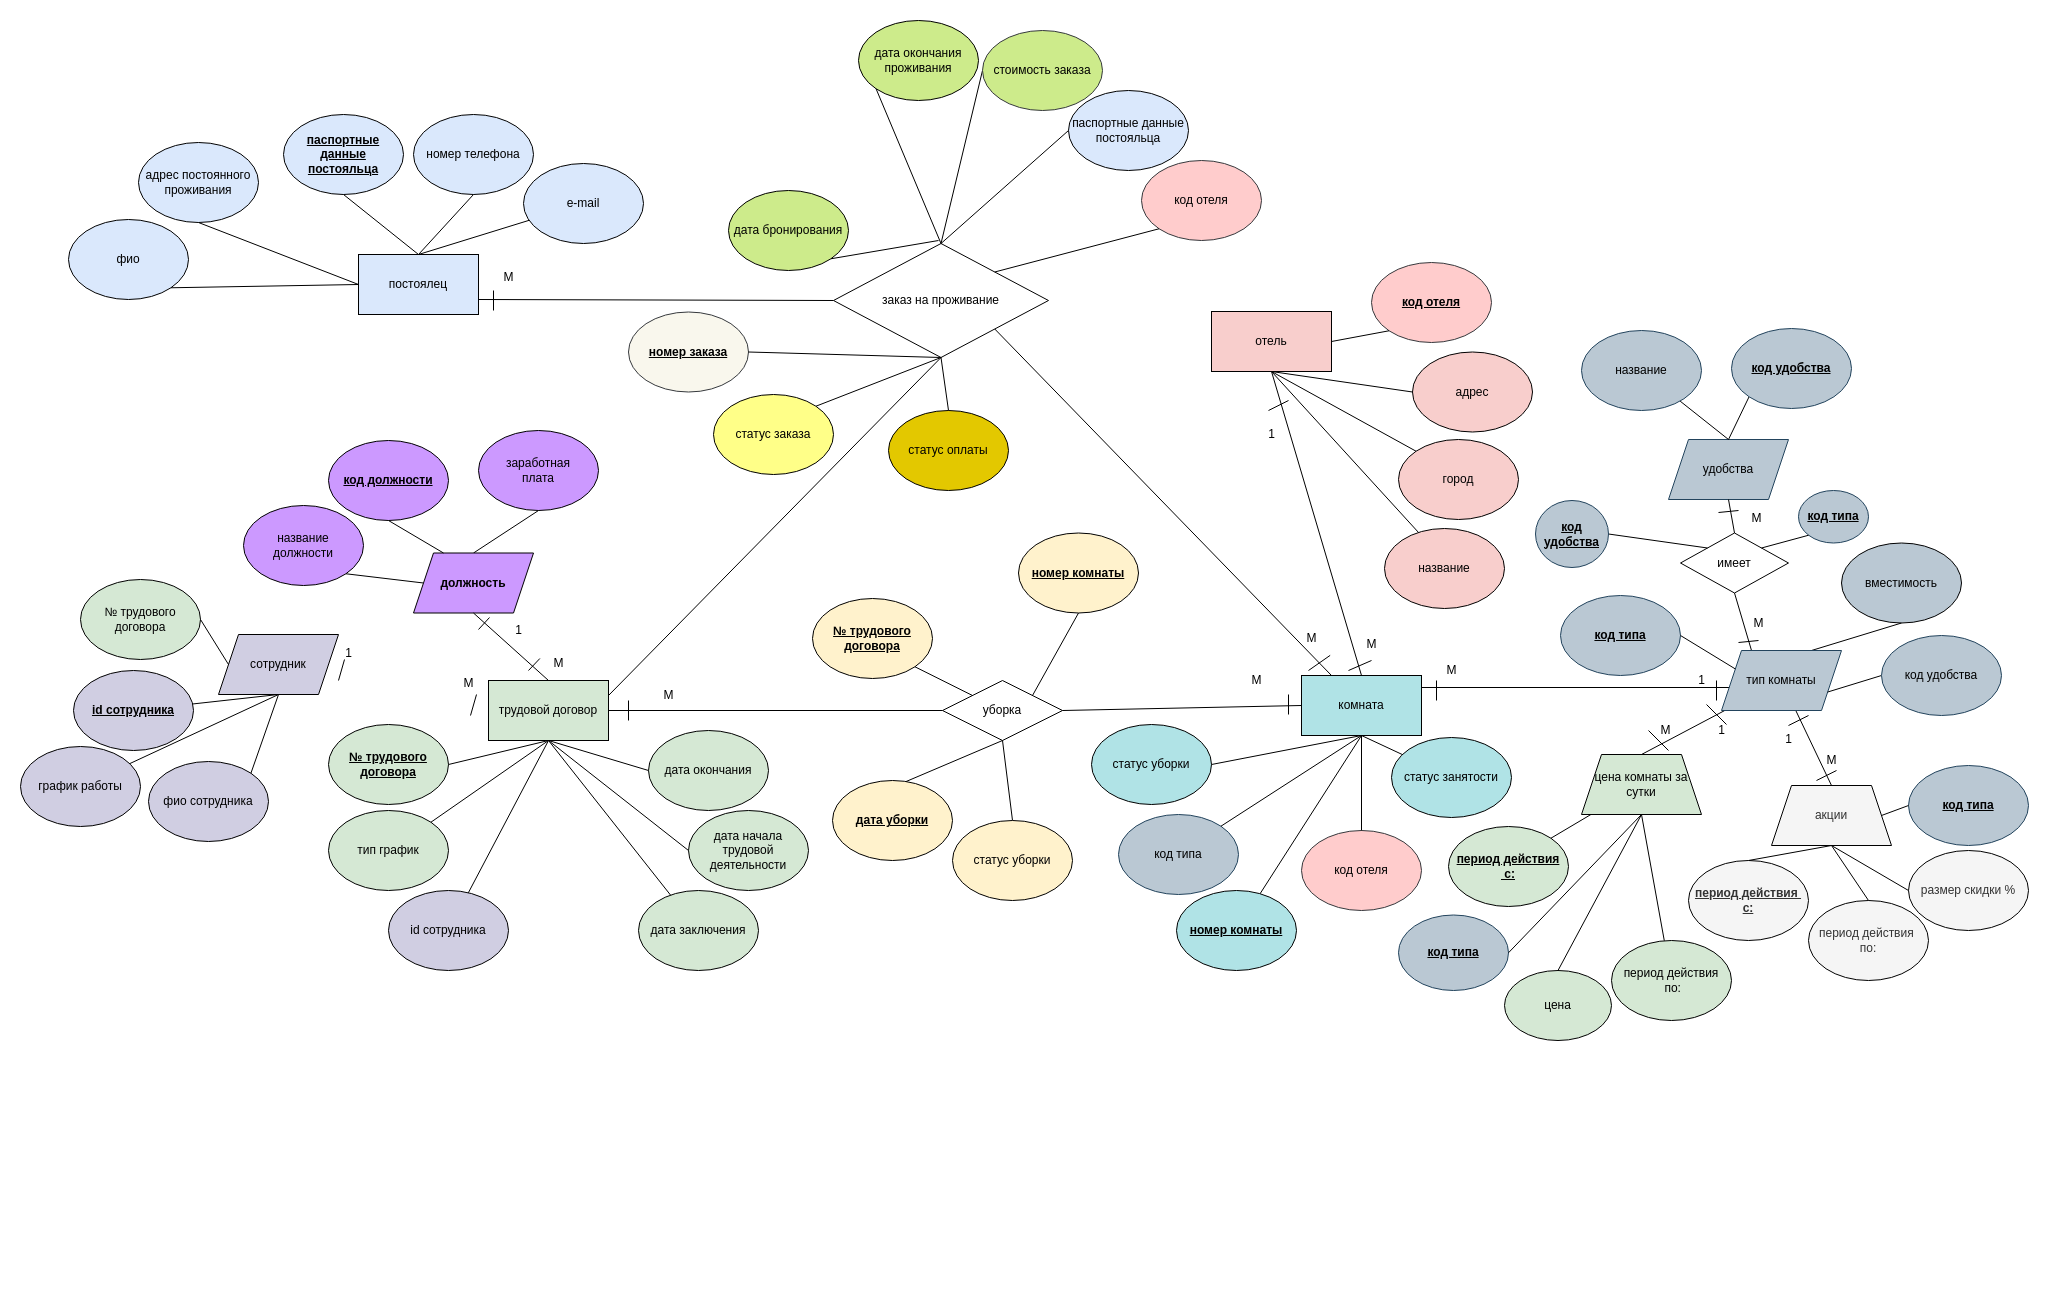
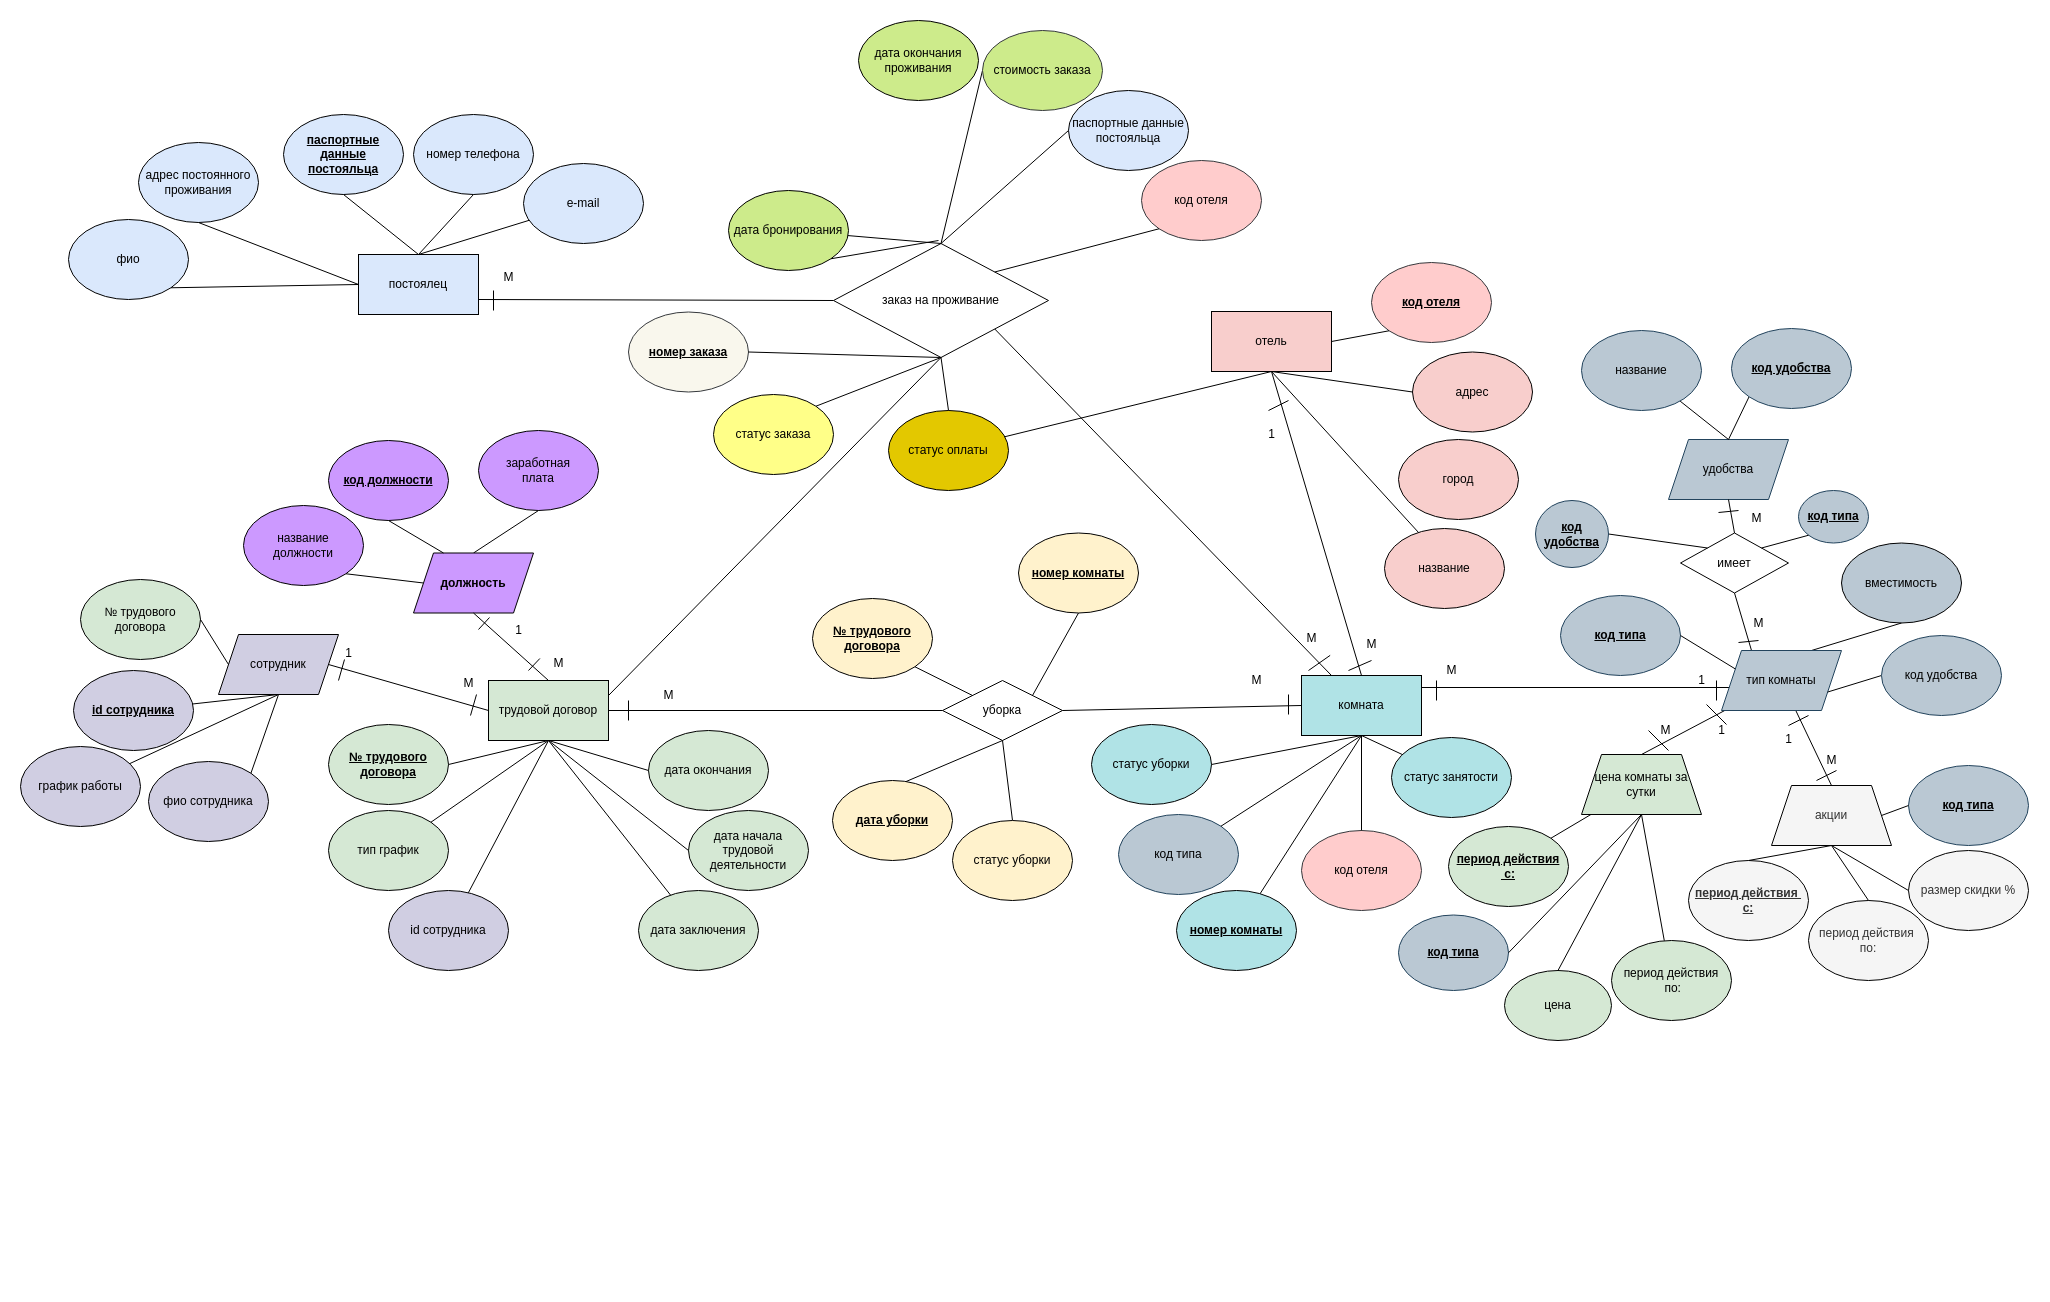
edge "дата окончания проживания" -- "заказ на проживание": now "дата бронирования" -- "заказ на проживание"
edge "отель" -- "город": now "отель" -- "статус оплаты"
edge "сотрудник" -- "трудовой договор": added
